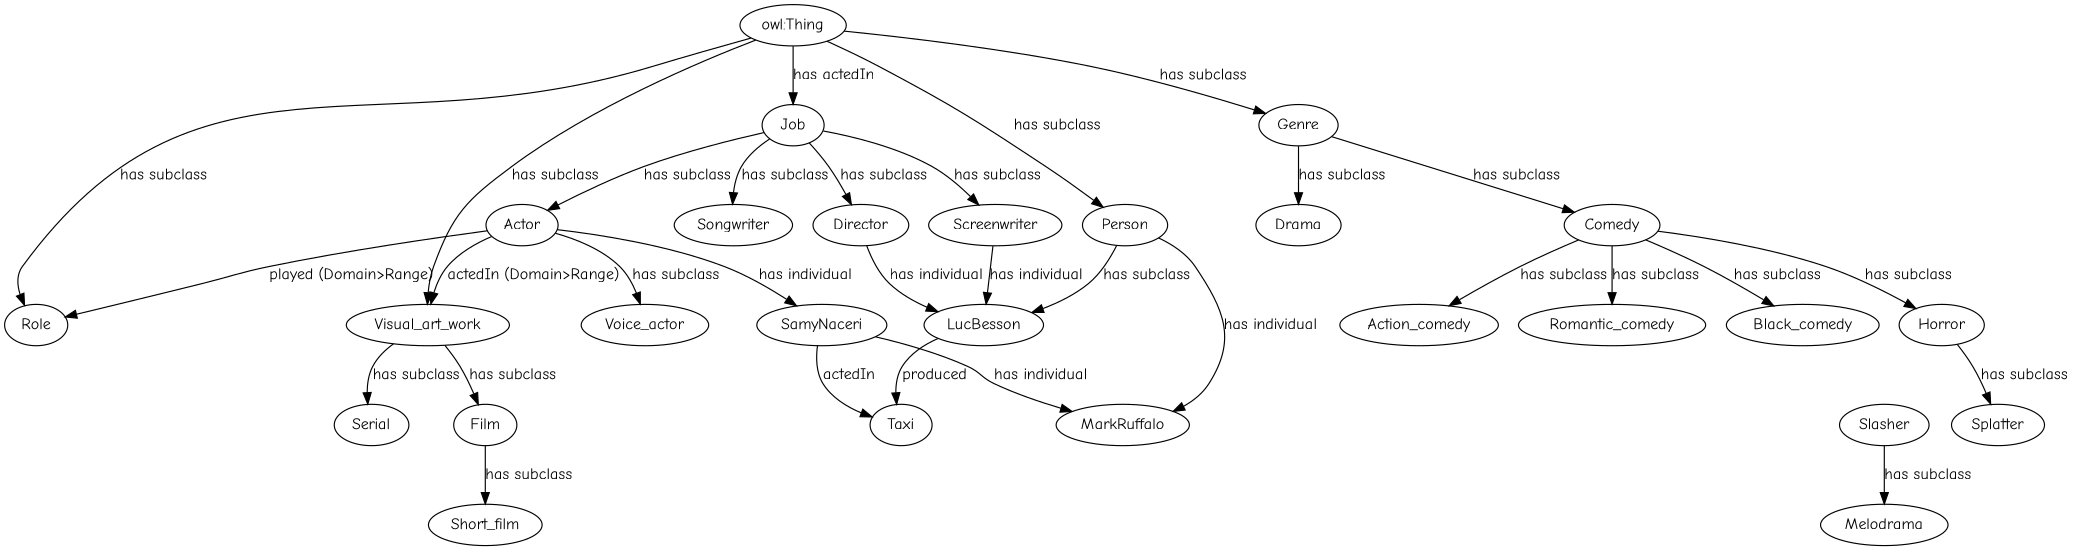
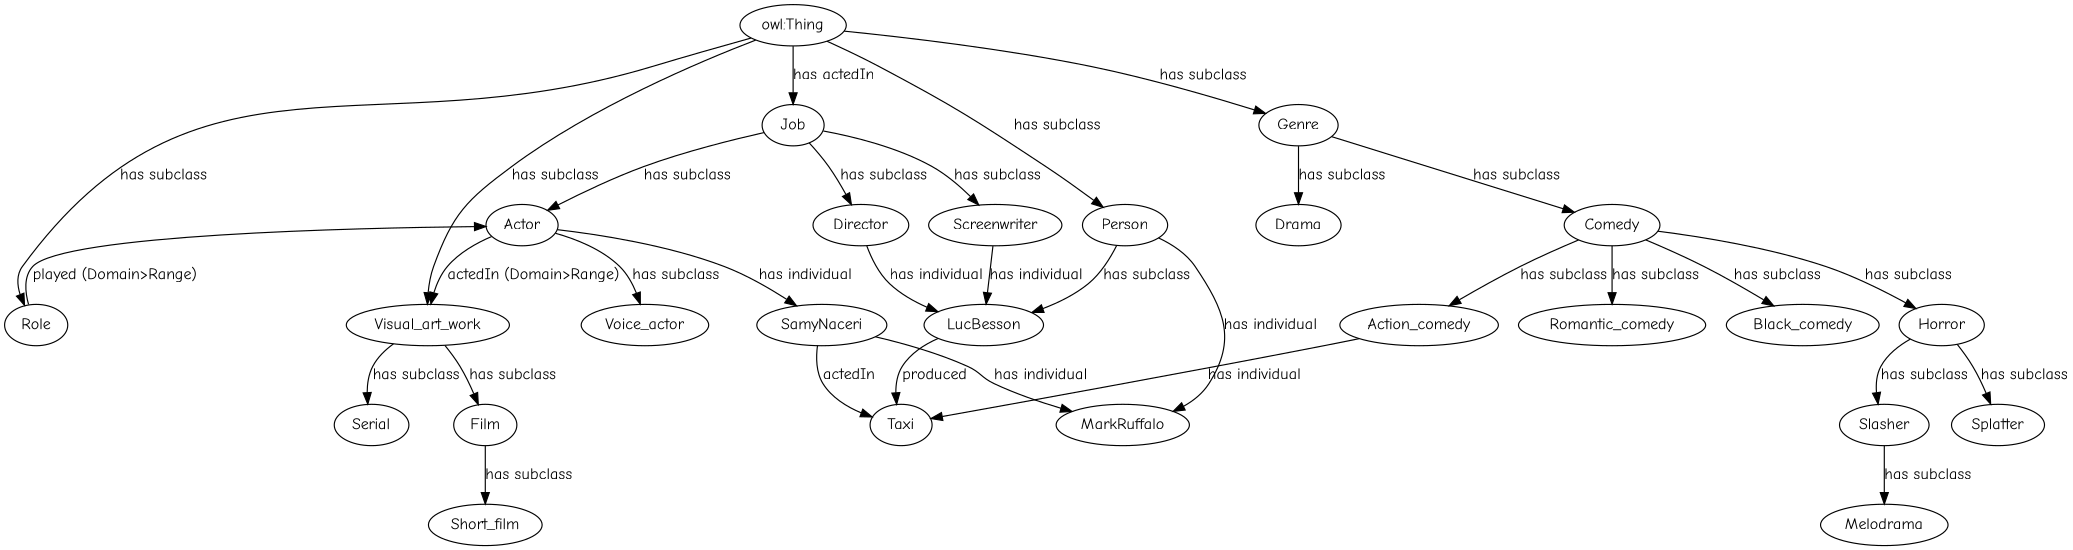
node "Songwriter": removed
edge "Actor" -> "Role": reversed
edge "Horror" -> "Slasher": added, label "has subclass"
edge "Action_comedy" -> "Taxi": added, label "has individual"
